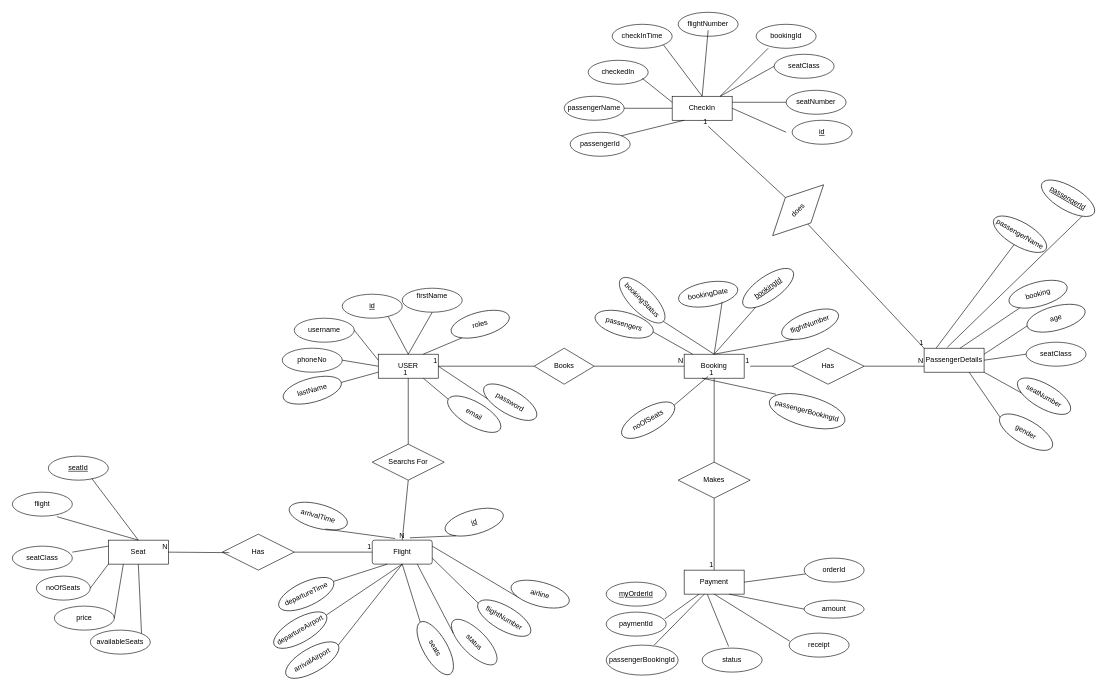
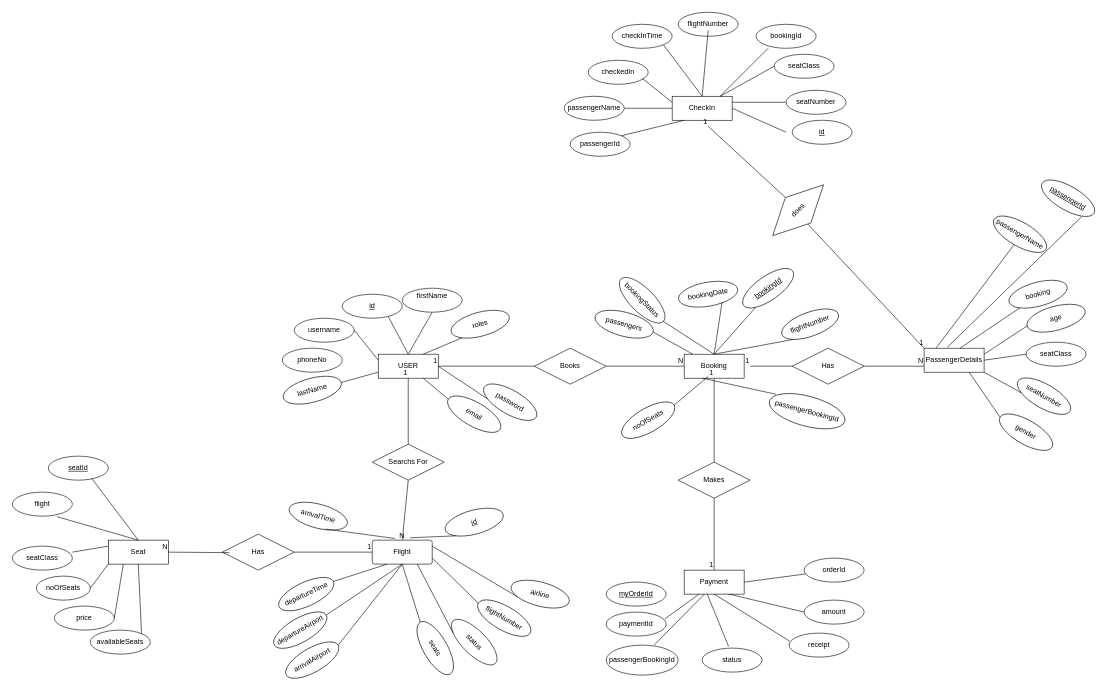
edge "phoneNo" -- "USER": removed
node "Books": size 60x36 -> 72x36
node "amount": size 60x18 -> 60x24
